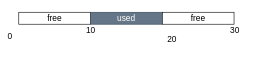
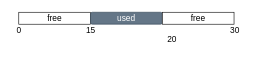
node "used": shape rectangle -> rounded rectangle
node "10": label "10" -> "15"
node "0": moved (9, 36) -> (18, 30)
